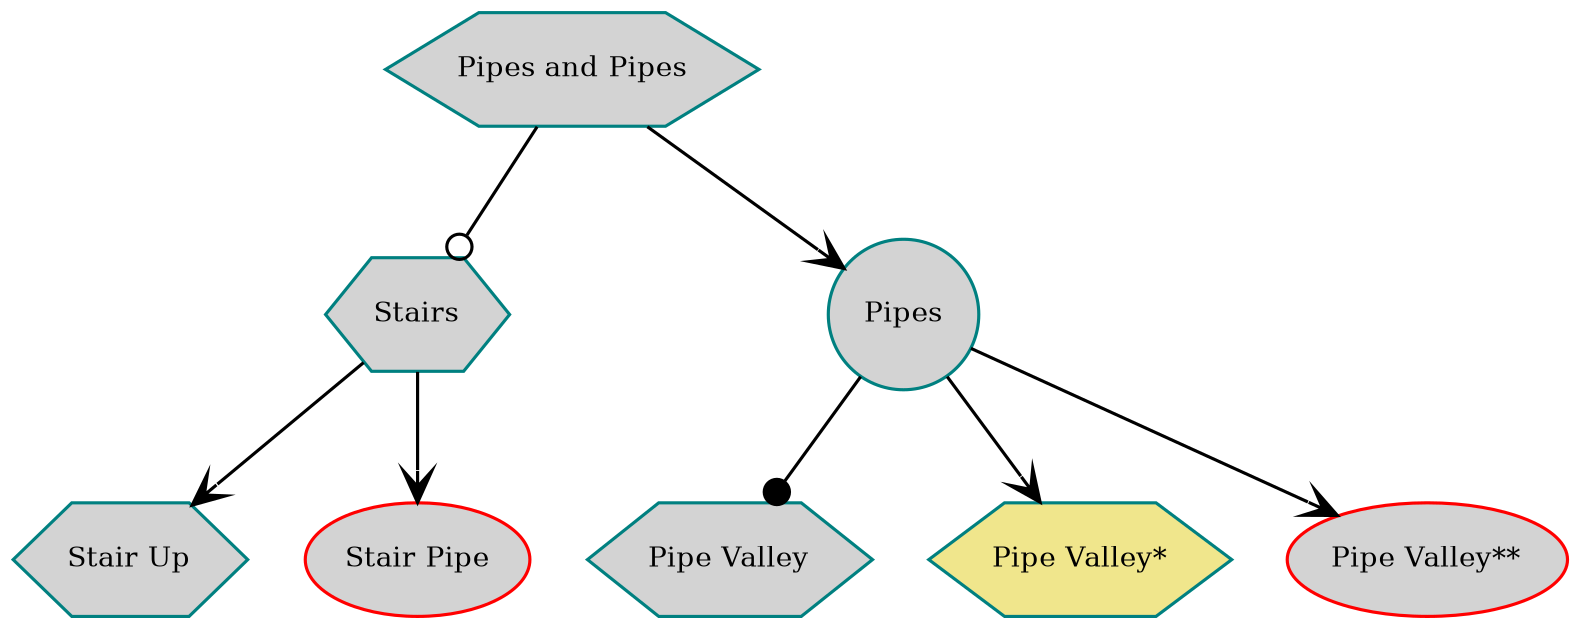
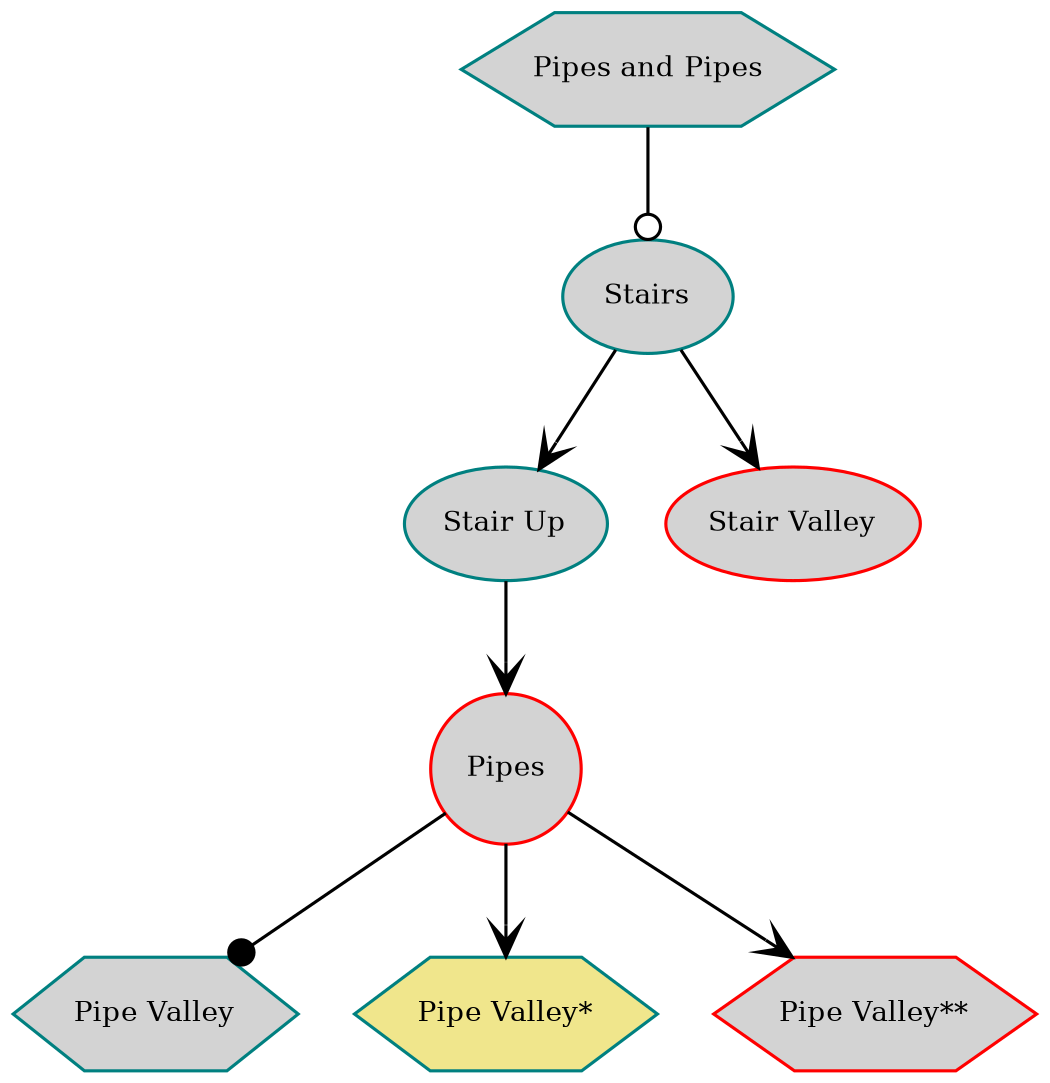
edge "Pipes and Pipes" -> "Pipes": now "Stair Up" -> "Pipes"
node "Stairs": shape hexagon -> ellipse
node "Pipes": color teal -> red
node "Stair Up": shape hexagon -> ellipse
node "Stair Pipe": label "Stair Pipe" -> "Stair Valley"
node "Pipe Valley**": shape ellipse -> hexagon
